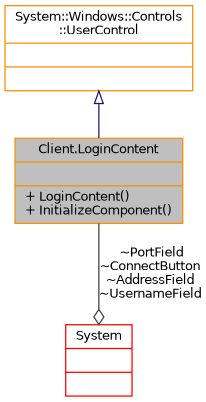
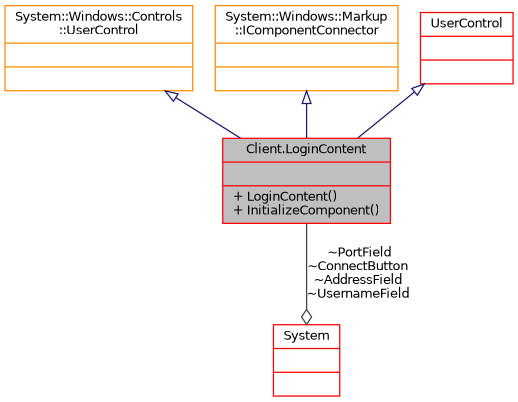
node "System::Windows::Markup": added
node "UserControl": added
node "Client.LoginContent": color darkorange -> red
